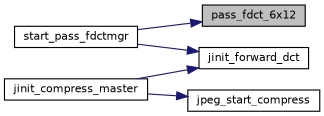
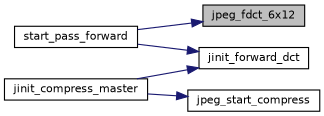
node "pass_fdct_6x12": label "pass_fdct_6x12" -> "jpeg_fdct_6x12"
node "start_pass_fdctmgr": label "start_pass_fdctmgr" -> "start_pass_forward"
